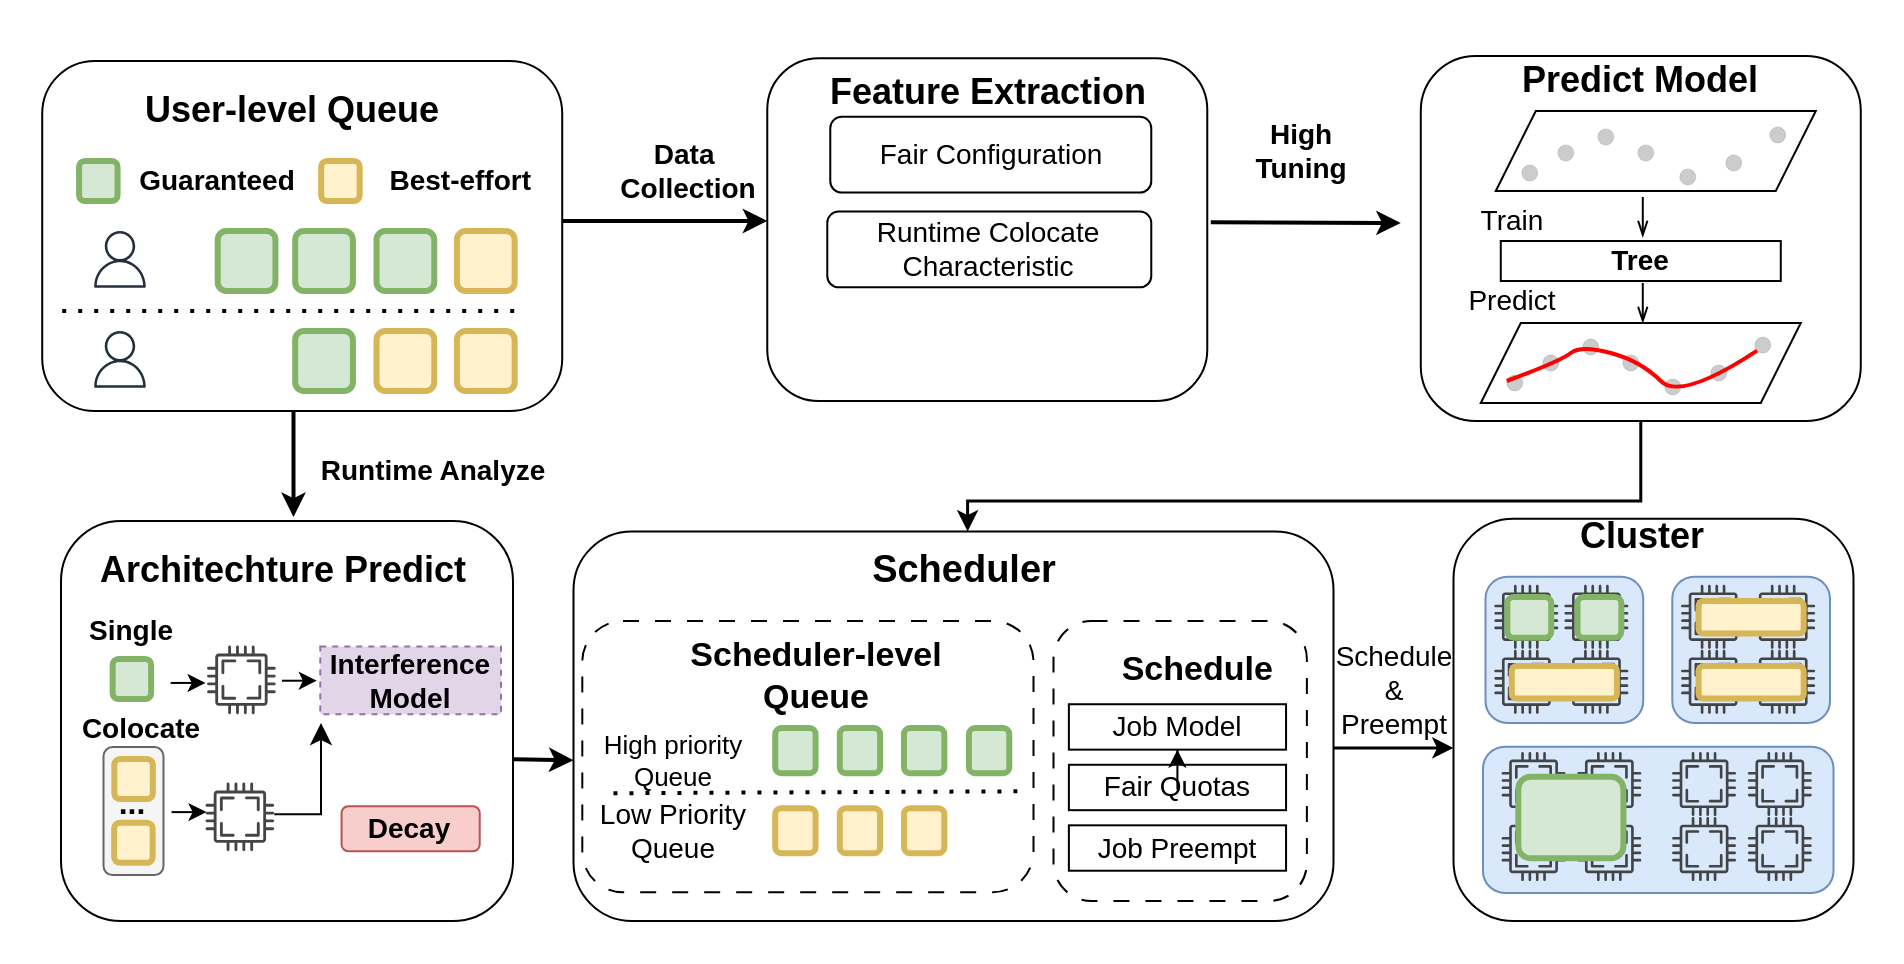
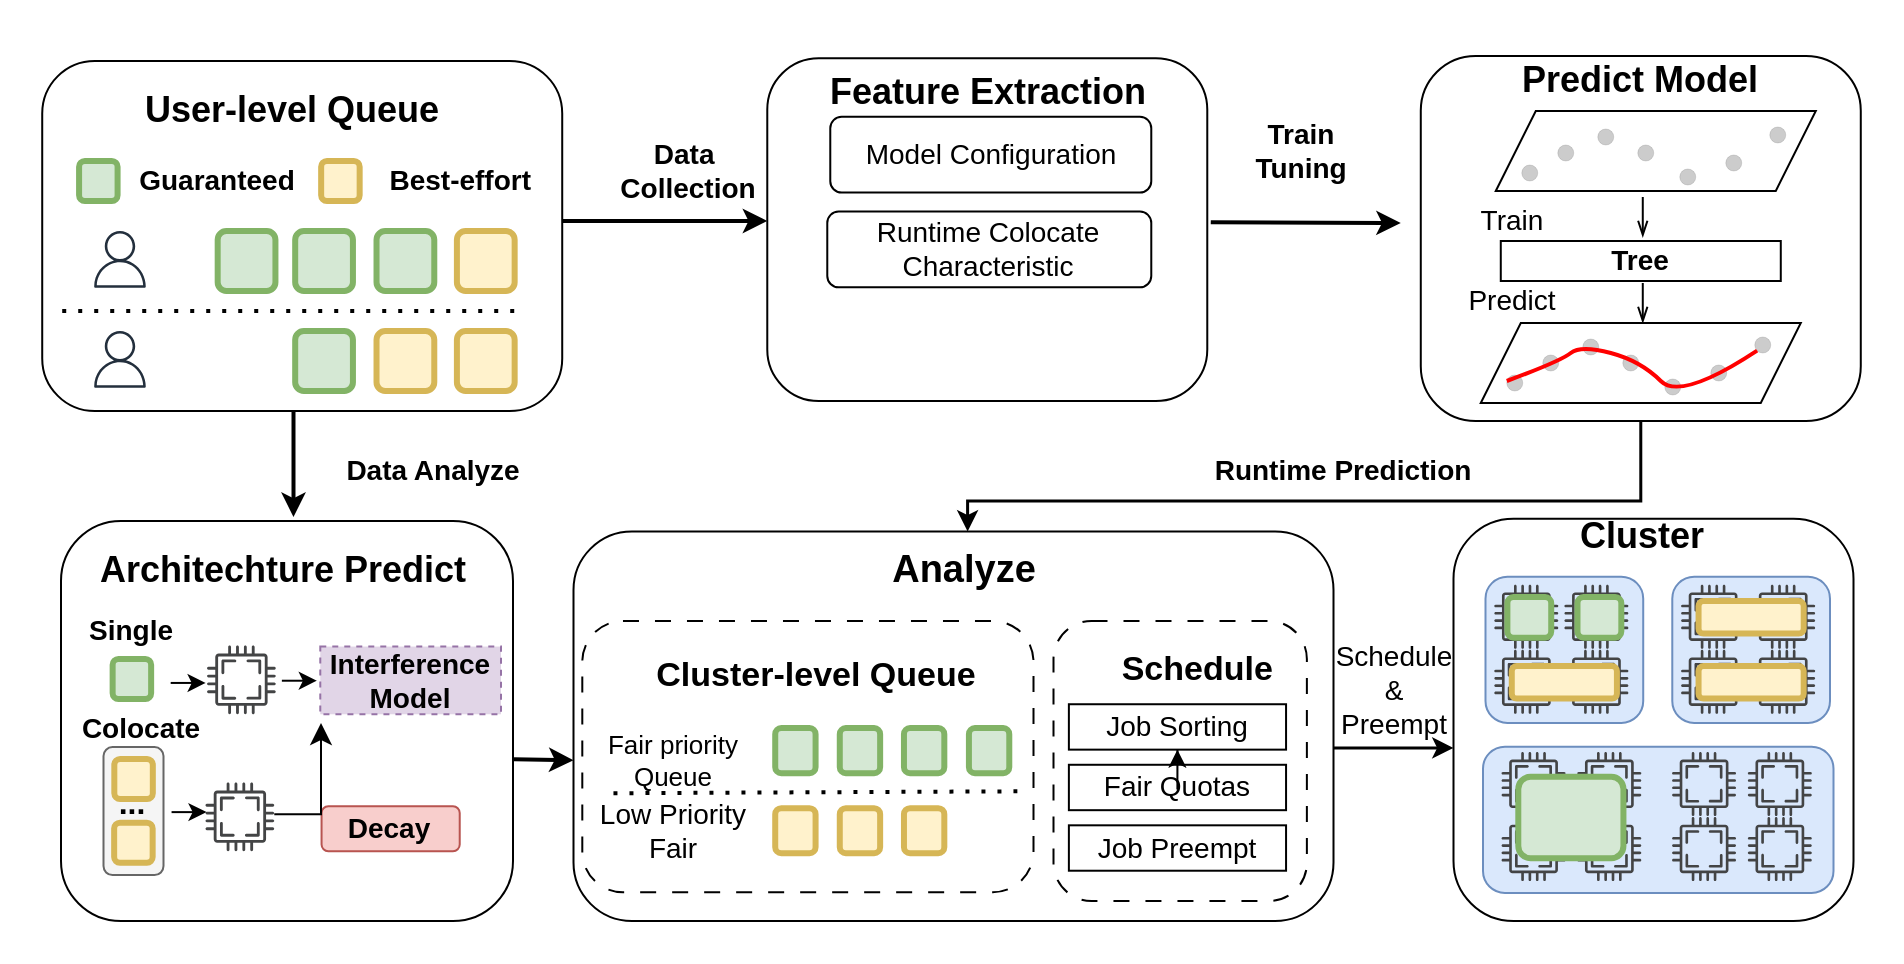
node "High Tuning": label "High Tuning" -> "Train Tuning"
node "Fair Configuration": label "Fair Configuration" -> "Model Configuration"
node "Runtime Analyze": label "Runtime Analyze" -> "Data Analyze"
node "Runtime Prediction": added
node "Scheduler": label "Scheduler" -> "Analyze"
node "Scheduler-level Queue": label "Scheduler-level Queue" -> "Cluster-level Queue"
node "Job Model": label "Job Model" -> "Job Sorting"
node "High priority Queue": label "High priority Queue" -> "Fair priority Queue"
node "Low Priority Queue": label "Low Priority Queue" -> "Low Priority Fair"
node "Decay": moved (411, 829) -> (391, 829)
